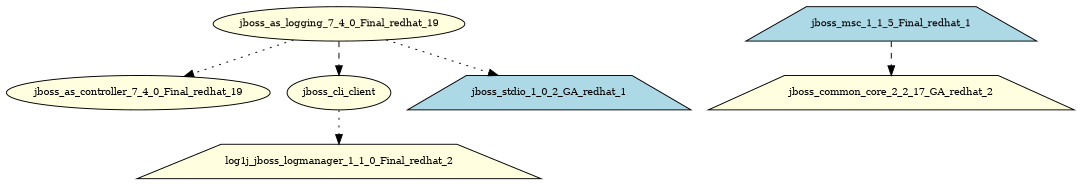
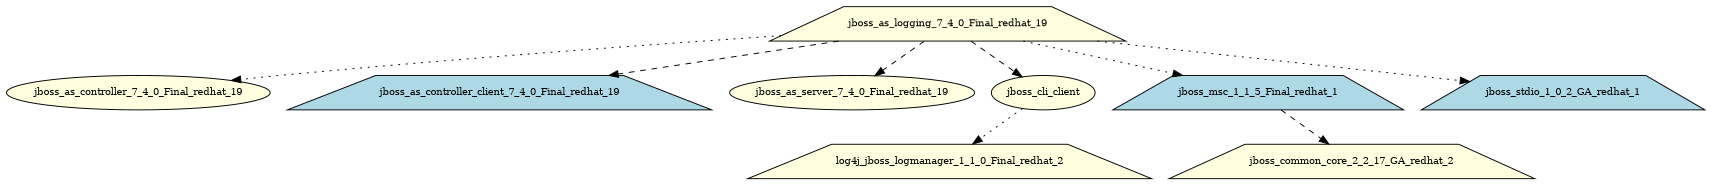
node "jboss_as_logging_7_4_0_Final_redhat_19": shape ellipse -> trapezium
edge "jboss_as_logging_7_4_0_Final_redhat_19" -> "jboss_msc_1_1_5_Final_redhat_1": added
node "jboss_as_controller_client_7_4_0_Final_redhat_19": added
node "jboss_as_server_7_4_0_Final_redhat_19": added
node "log1j_jboss_logmanager_1_1_0_Final_redhat_2": label "log1j_jboss_logmanager_1_1_0_Final_redhat_2" -> "log4j_jboss_logmanager_1_1_0_Final_redhat_2"
